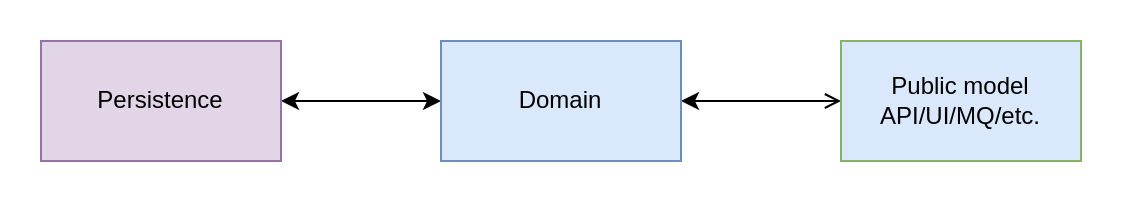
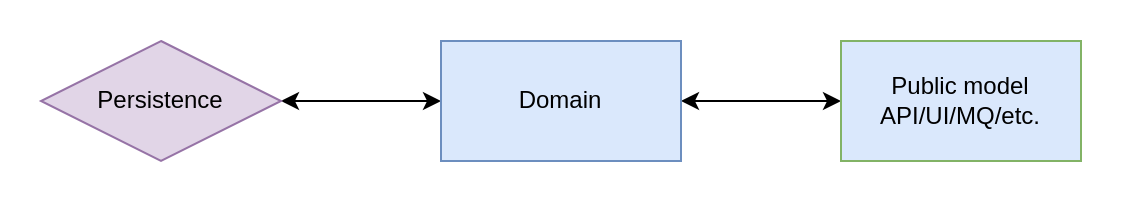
node "Persistence": shape rectangle -> diamond
edge "Domain" -- "Public model API/UI/MQ/etc.": arrowhead open -> classic
